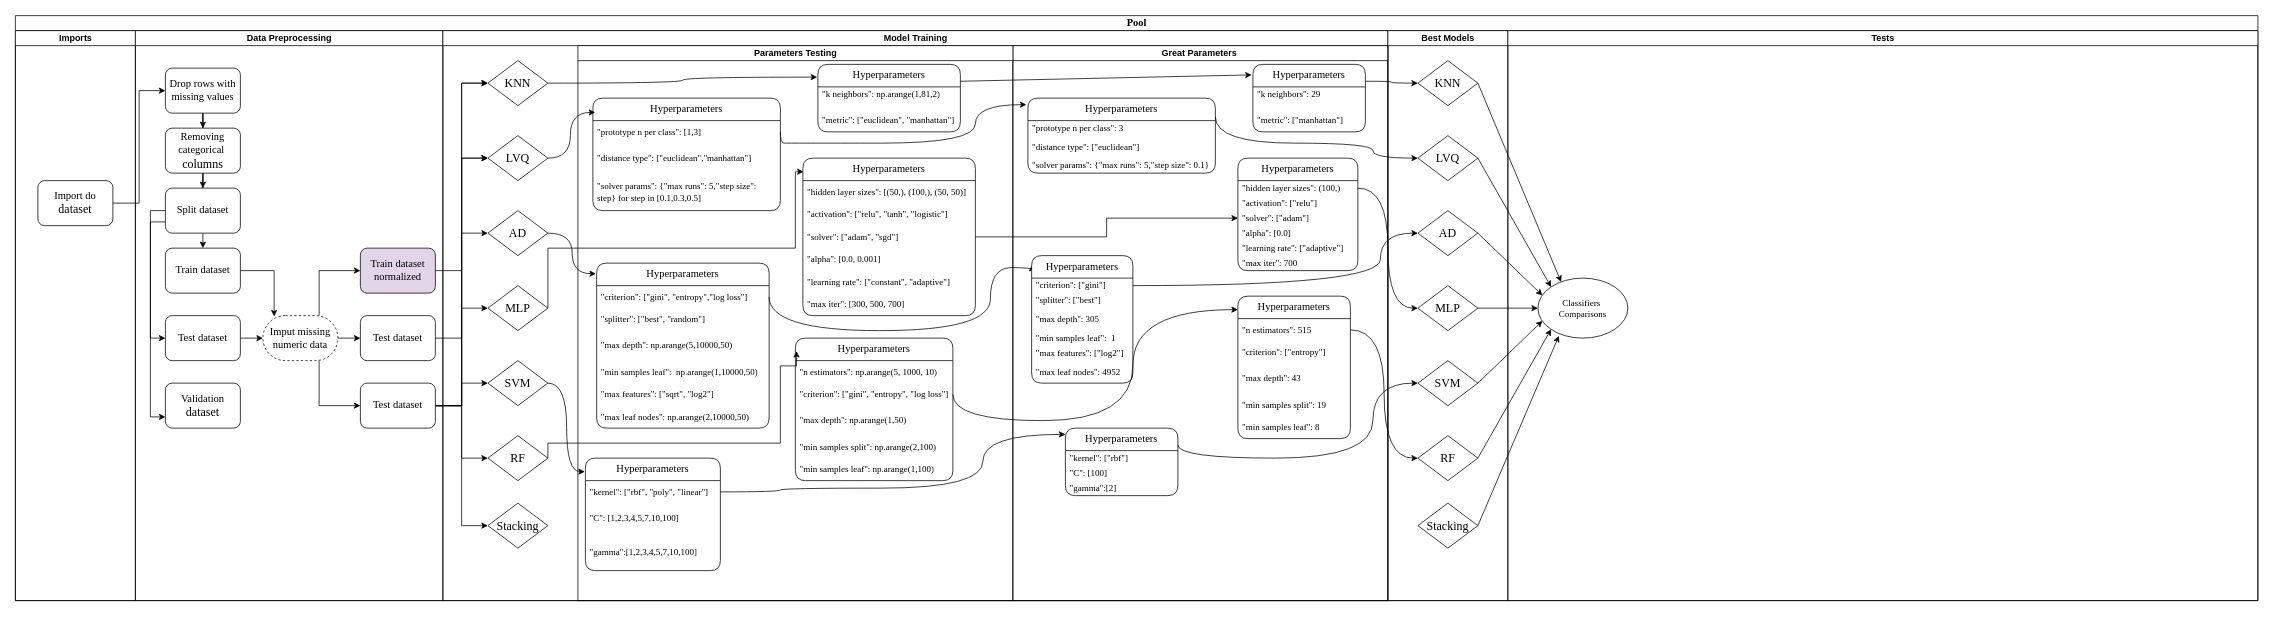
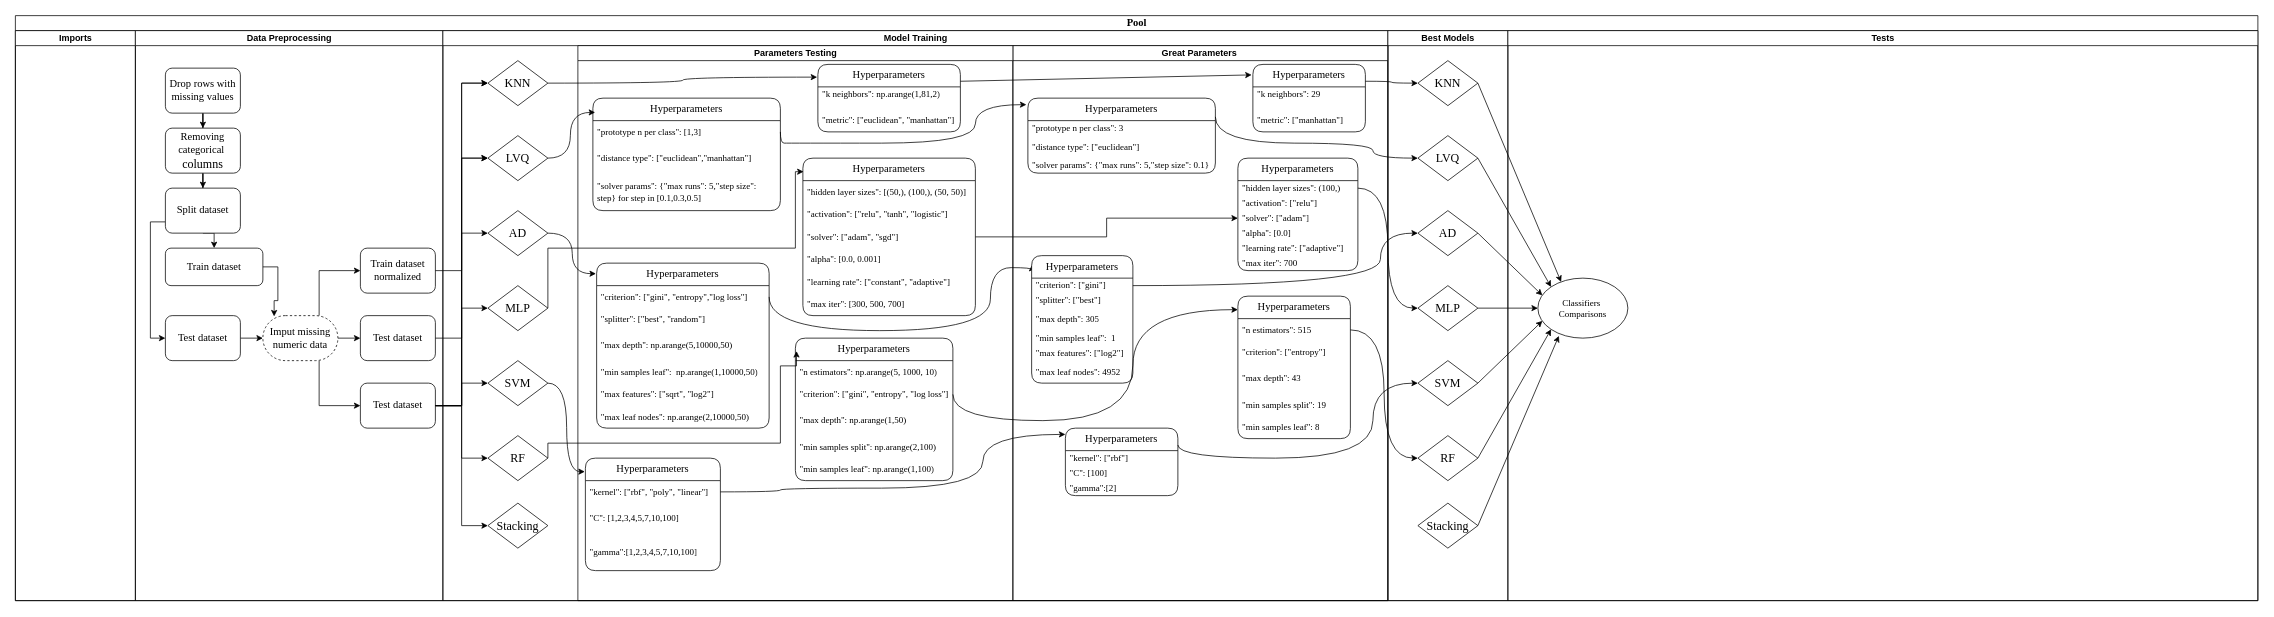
edge "Import do dataset" -> "Drop rows with missing values": removed
node "Import do dataset": removed
node "Train dataset": size 75x45 -> 98x38
node "Train dataset normalized": fillcolor #e1d5e7 -> #ffffff
edge "Split dataset" -> "Validation dataset": removed
node "Validation dataset": removed
